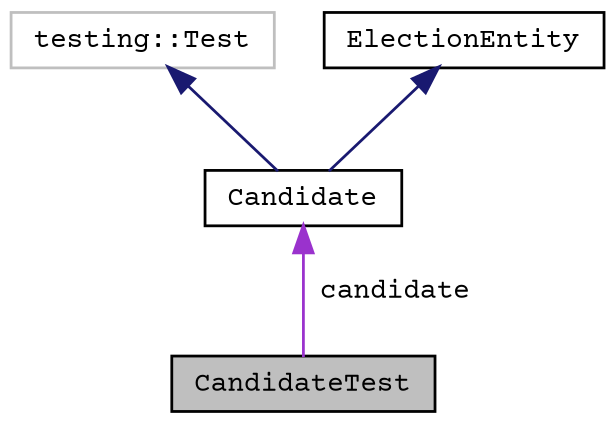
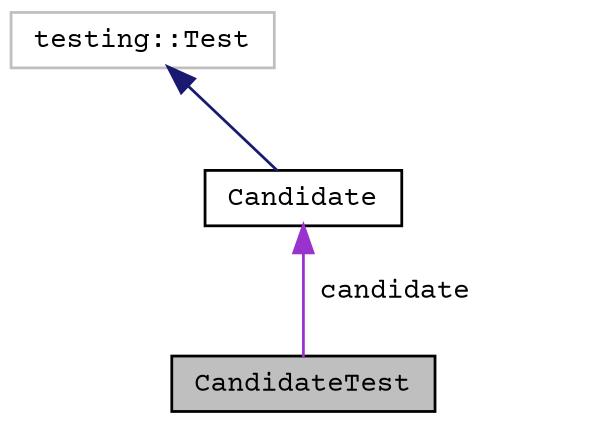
node "ElectionEntity": removed
